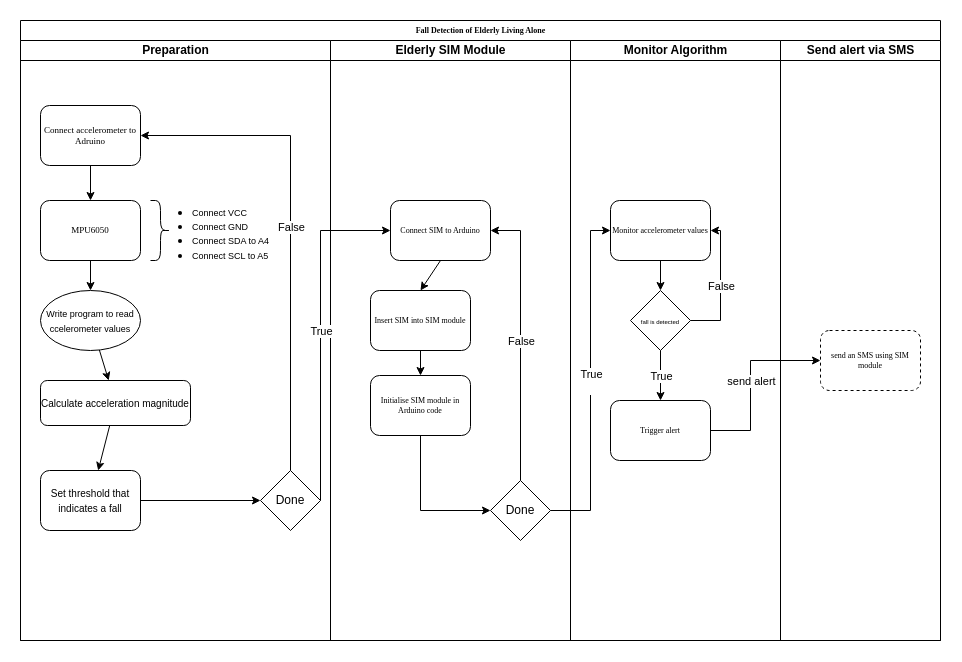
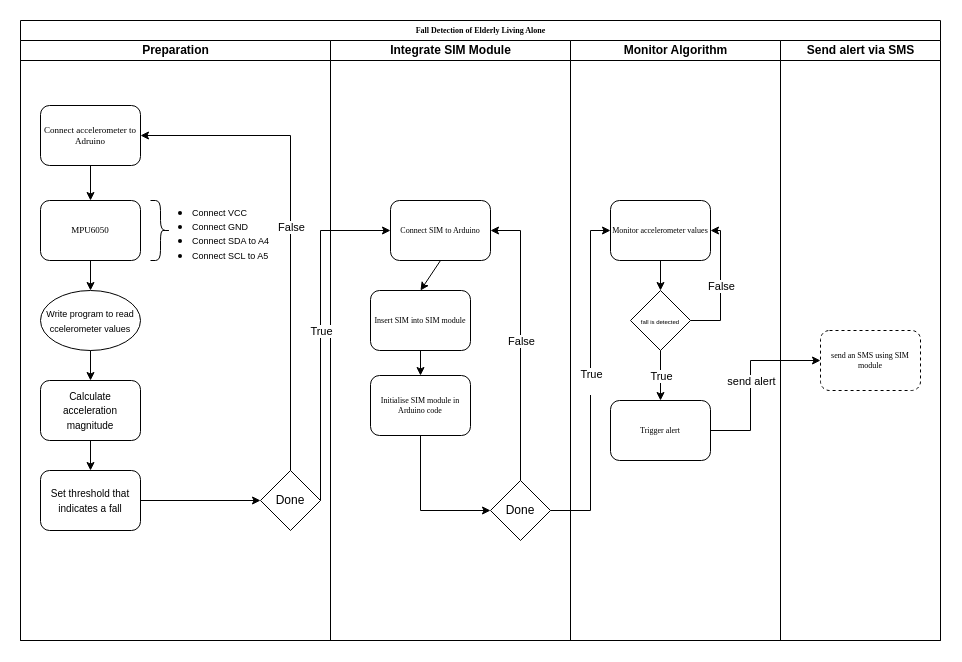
node "Elderly SIM Module": label "Elderly SIM Module" -> "Integrate SIM Module"
node "Calculate acceleration magnitude": size 150x45 -> 100x60
